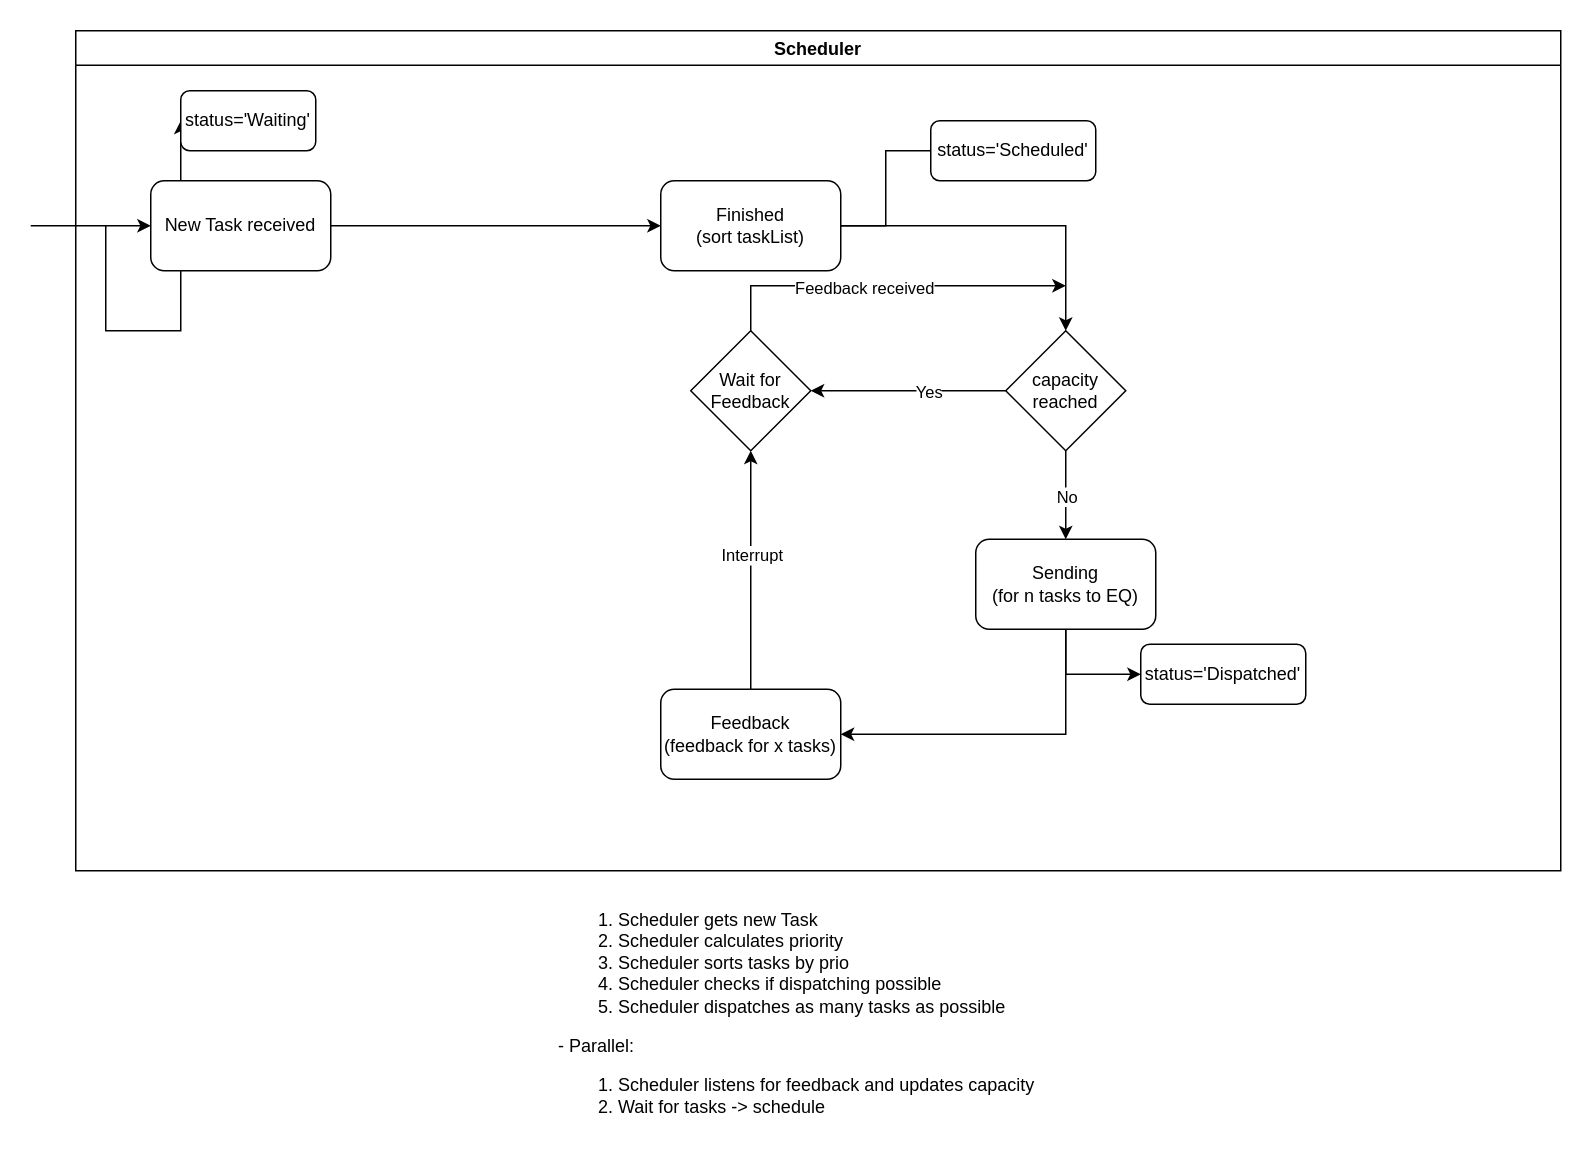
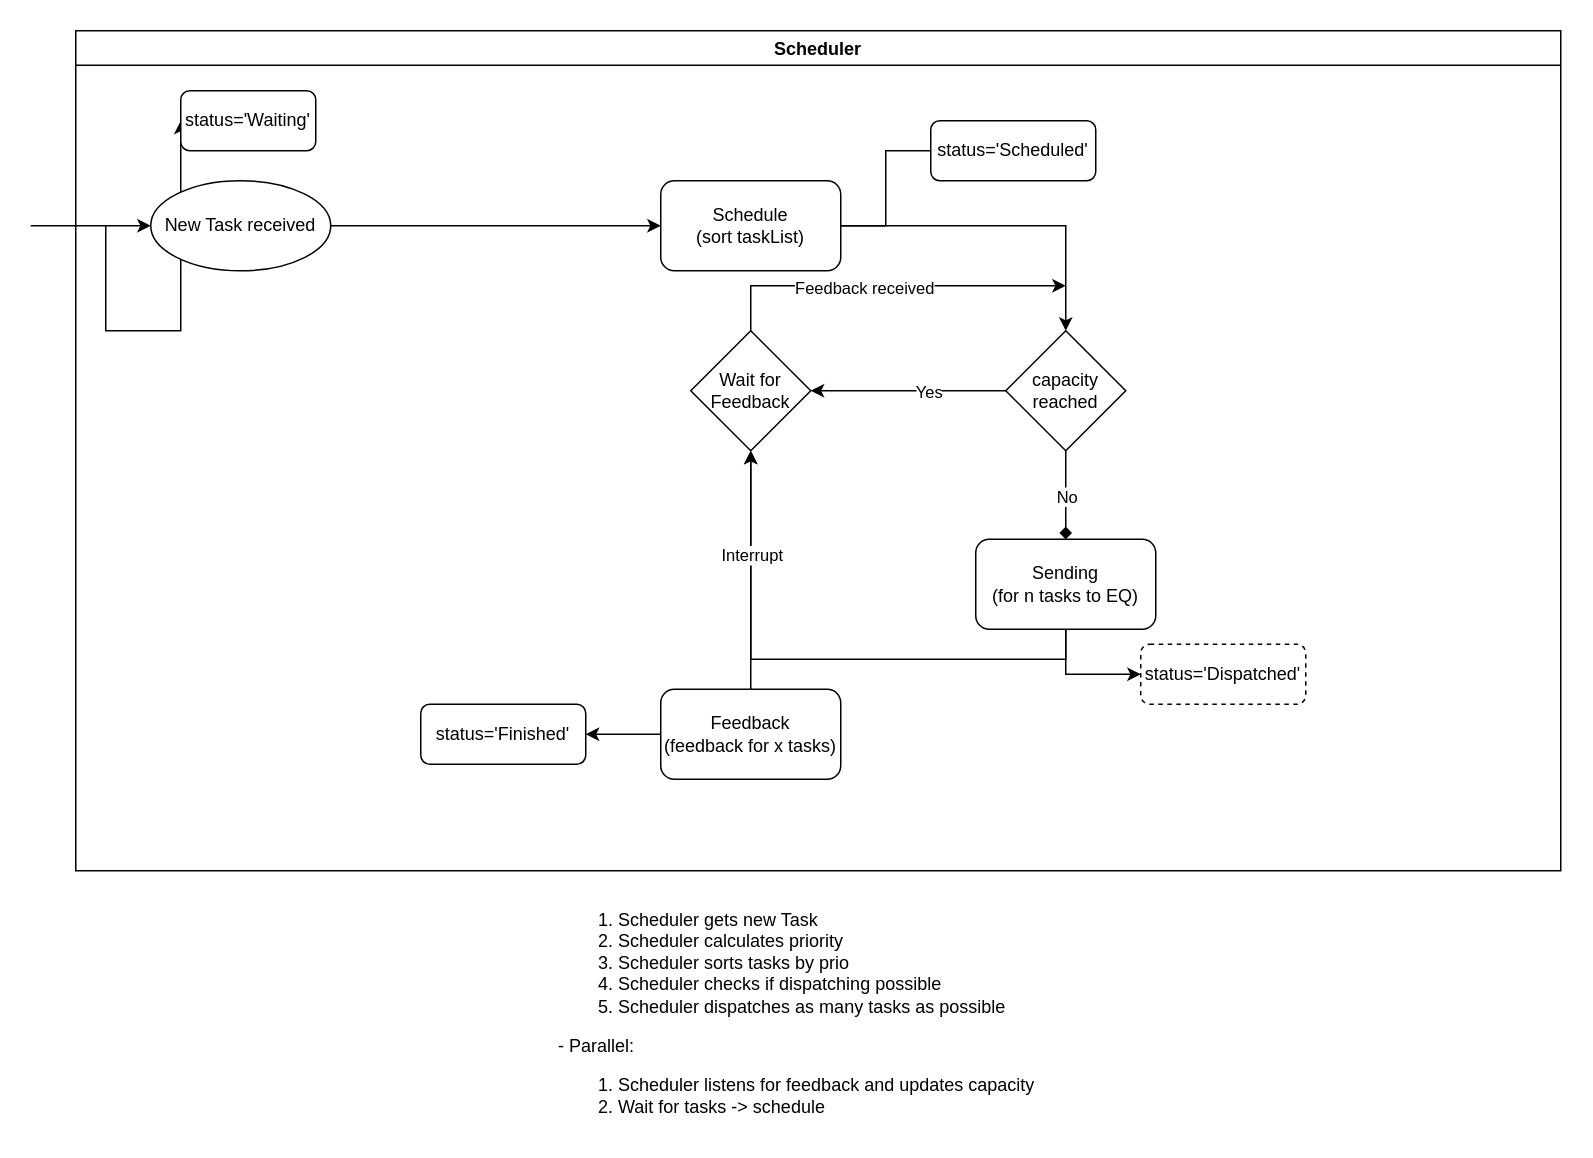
node "New Task received": shape rounded rectangle -> ellipse
node "Finished (sort taskList)": label "Finished (sort taskList)" -> "Schedule (sort taskList)"
edge "capacity reached" -> "Sending (for n tasks to EQ)": arrowhead classic -> diamond
node "status='Dispatched'": style solid -> dashed
node "status='Finished'": added
edge "Feedback (feedback for x tasks)" -> "status='Finished'": added
edge "Sending (for n tasks to EQ)" -> "Feedback (feedback for x tasks)": now "Sending (for n tasks to EQ)" -> "Wait for Feedback"
